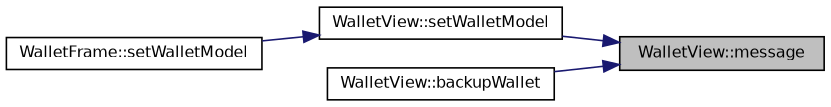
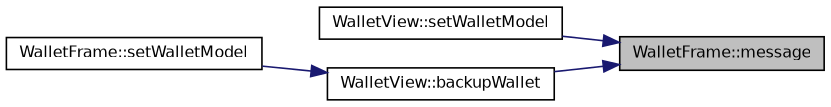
edge "WalletFrame::setWalletModel" -> "WalletView::setWalletModel": now "WalletFrame::setWalletModel" -> "WalletView::backupWallet"
node "WalletView::message": label "WalletView::message" -> "WalletFrame::message"
